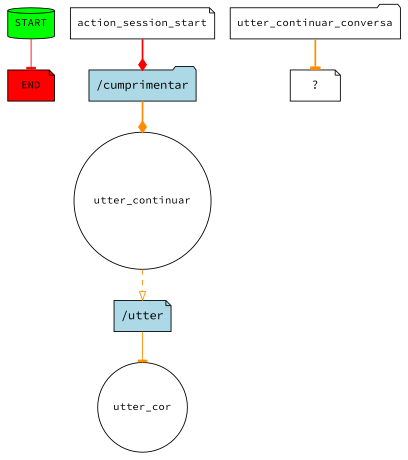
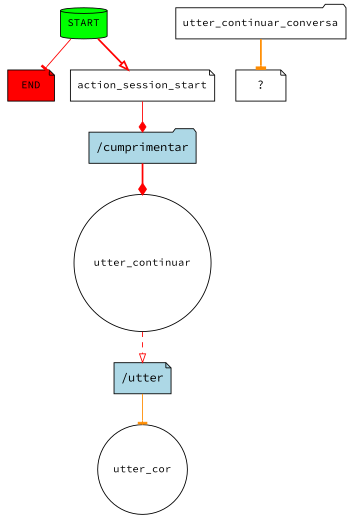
edge "action_session_start" -> "/cumprimentar": style bold -> solid
edge "START" -> "action_session_start": added
edge "/cumprimentar" -> "utter_continuar": color darkorange -> red
edge "utter_continuar" -> "/utter": color darkorange -> red
